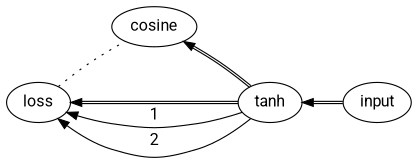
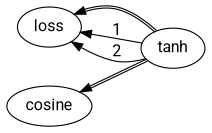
edge "cosine" -- "loss": removed
node "input": removed
